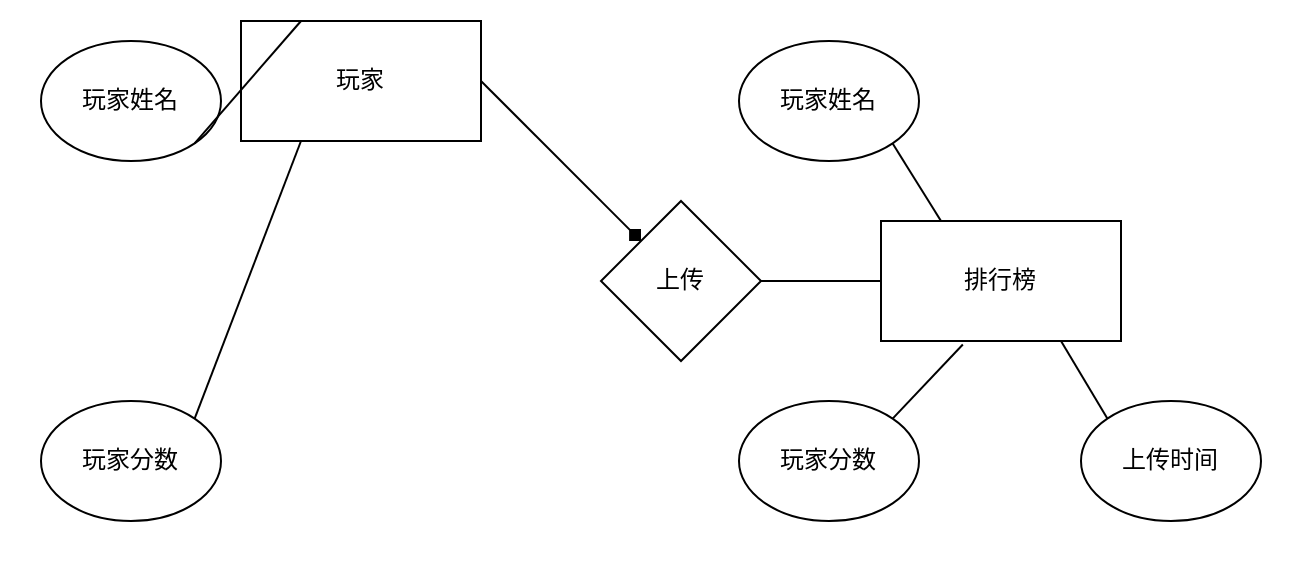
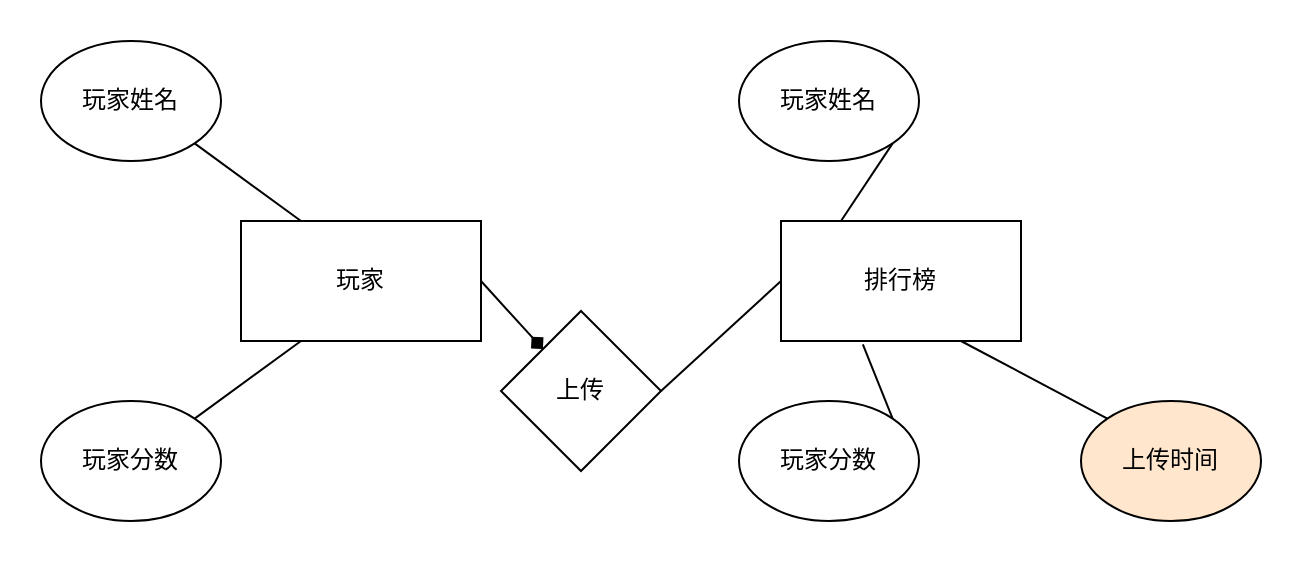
node "玩家": moved (361, 81) -> (361, 281)
node "上传": moved (681, 281) -> (581, 391)
node "排行榜": moved (1001, 281) -> (901, 281)
node "上传时间": fillcolor #ffffff -> #ffe6cc
